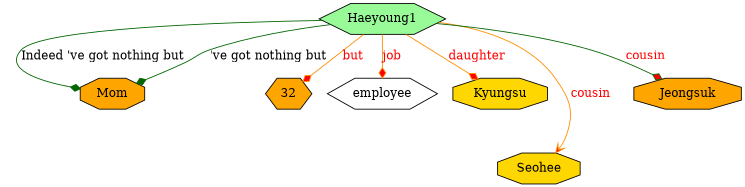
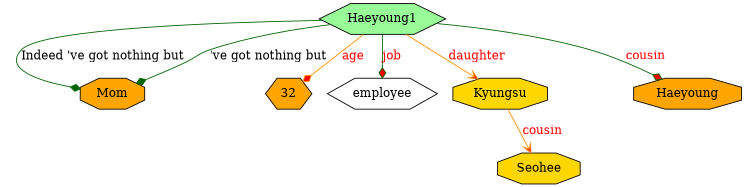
edge "Haeyoung1" -> "employee": color darkorange -> darkgreen
edge "Haeyoung1" -> "Kyungsu": arrowhead diamond -> vee
edge "Haeyoung1" -> "32": label "but" -> "age"
edge "Haeyoung1" -> "Seohee": now "Kyungsu" -> "Seohee"
node "Jeongsuk": label "Jeongsuk" -> "Haeyoung"
